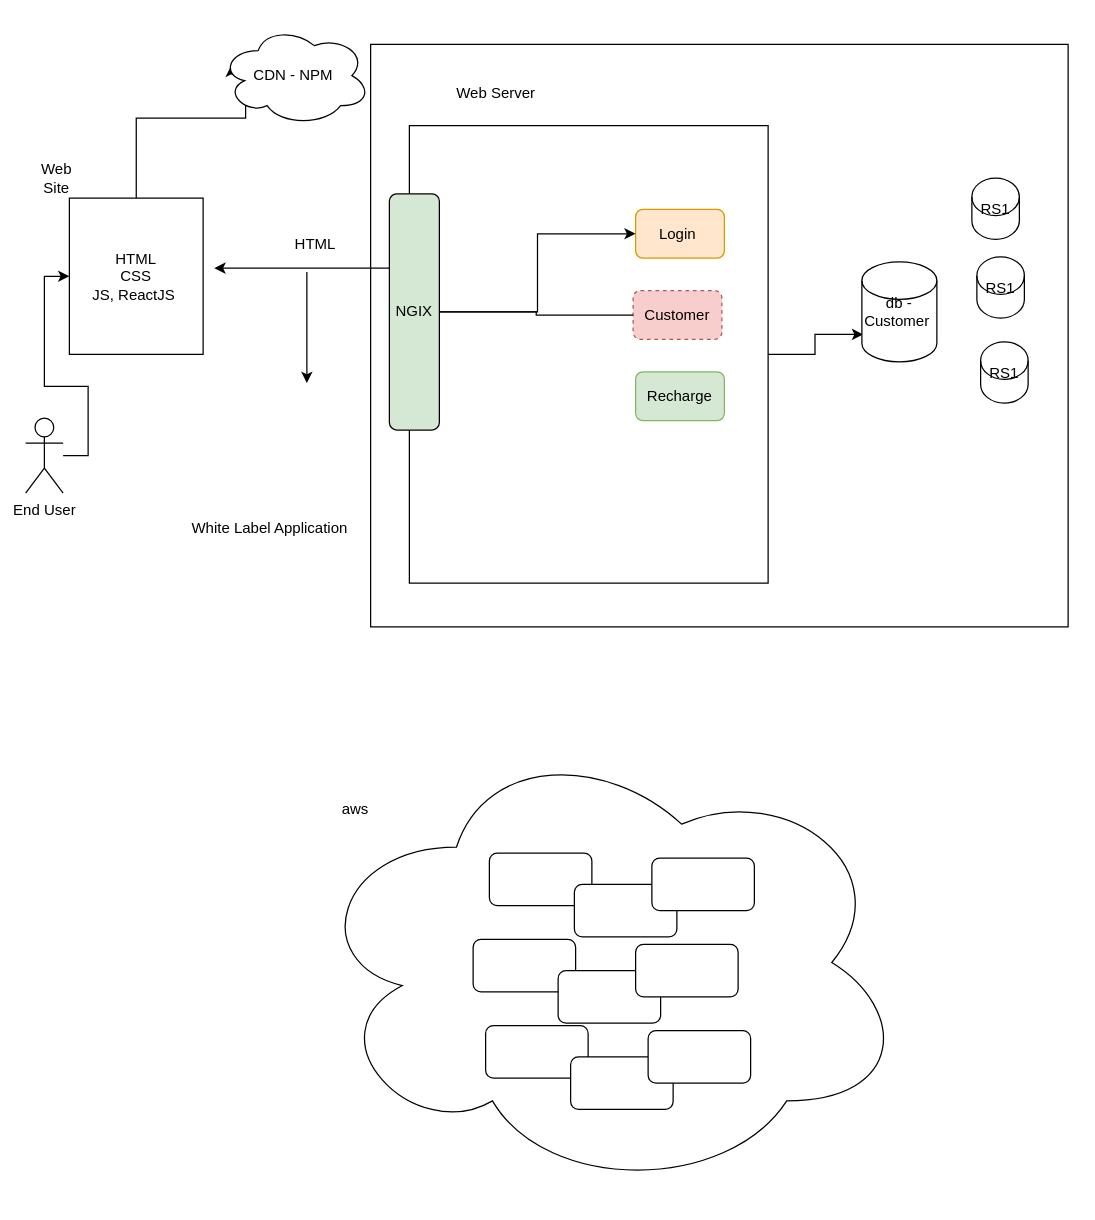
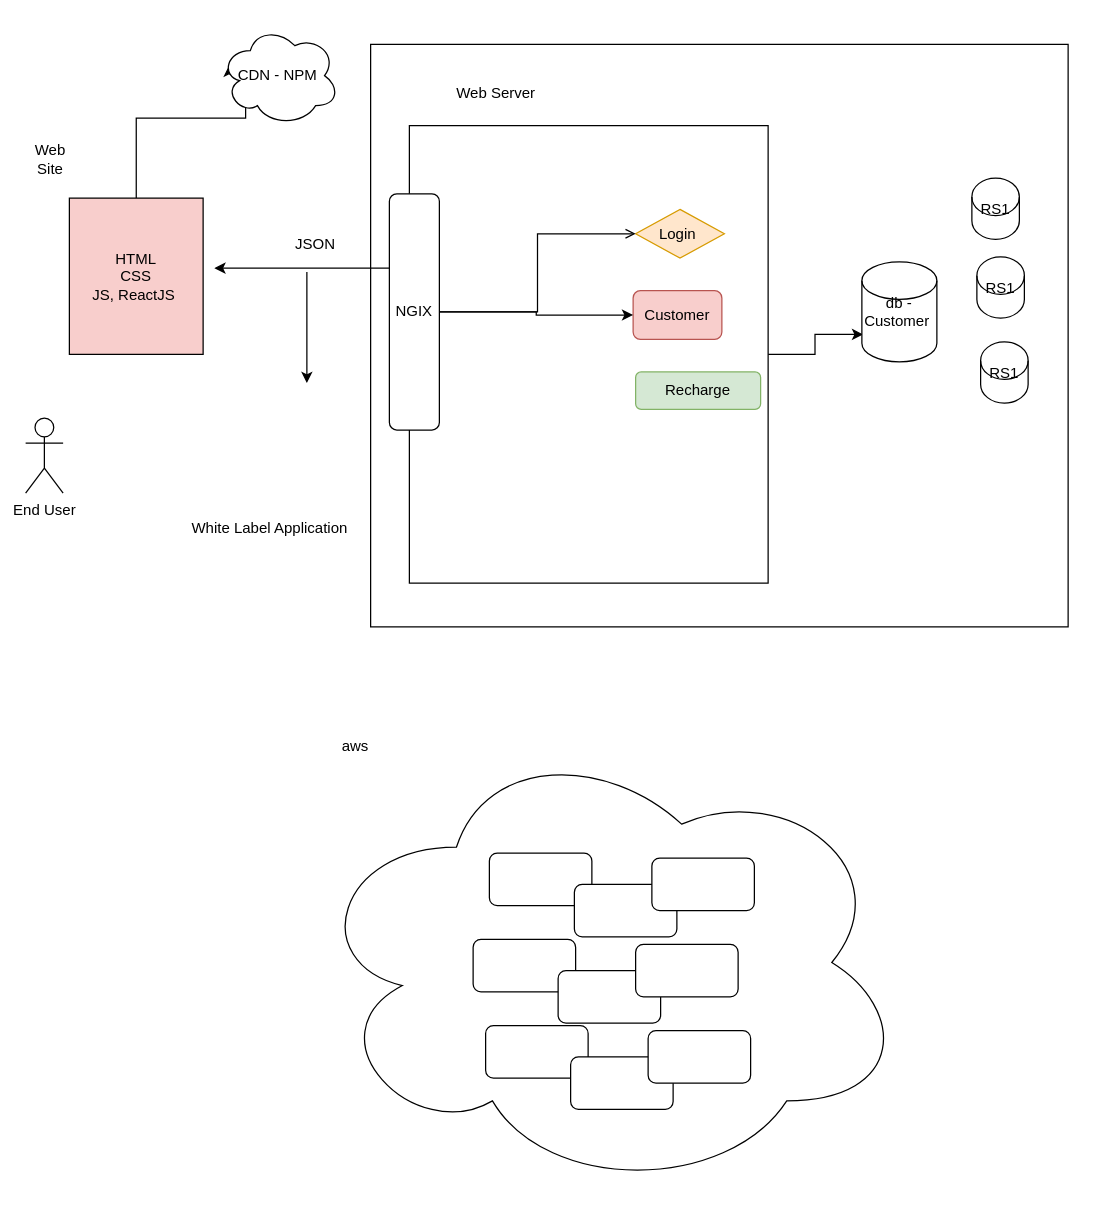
node "CDN - NPM": size 150x100 -> 119x100
node "Web Site": moved (57, 178) -> (51, 159)
edge "NGIX" -> "Login": arrowhead classic -> open
node "Login": shape rounded rectangle -> diamond
node "HTML": label "HTML" -> "JSON"
node "HTML CSS JS, ReactJS": fillcolor #ffffff -> #f8cecc
node "NGIX": fillcolor #d5e8d4 -> #ffffff
edge "NGIX" -- "Customer": arrowhead none -> classic
node "Customer": style dashed -> solid
edge "End User" -> "HTML CSS JS, ReactJS": removed
node "Recharge": size 89x49 -> 125x38
node "aws": moved (356, 809) -> (356, 747)
